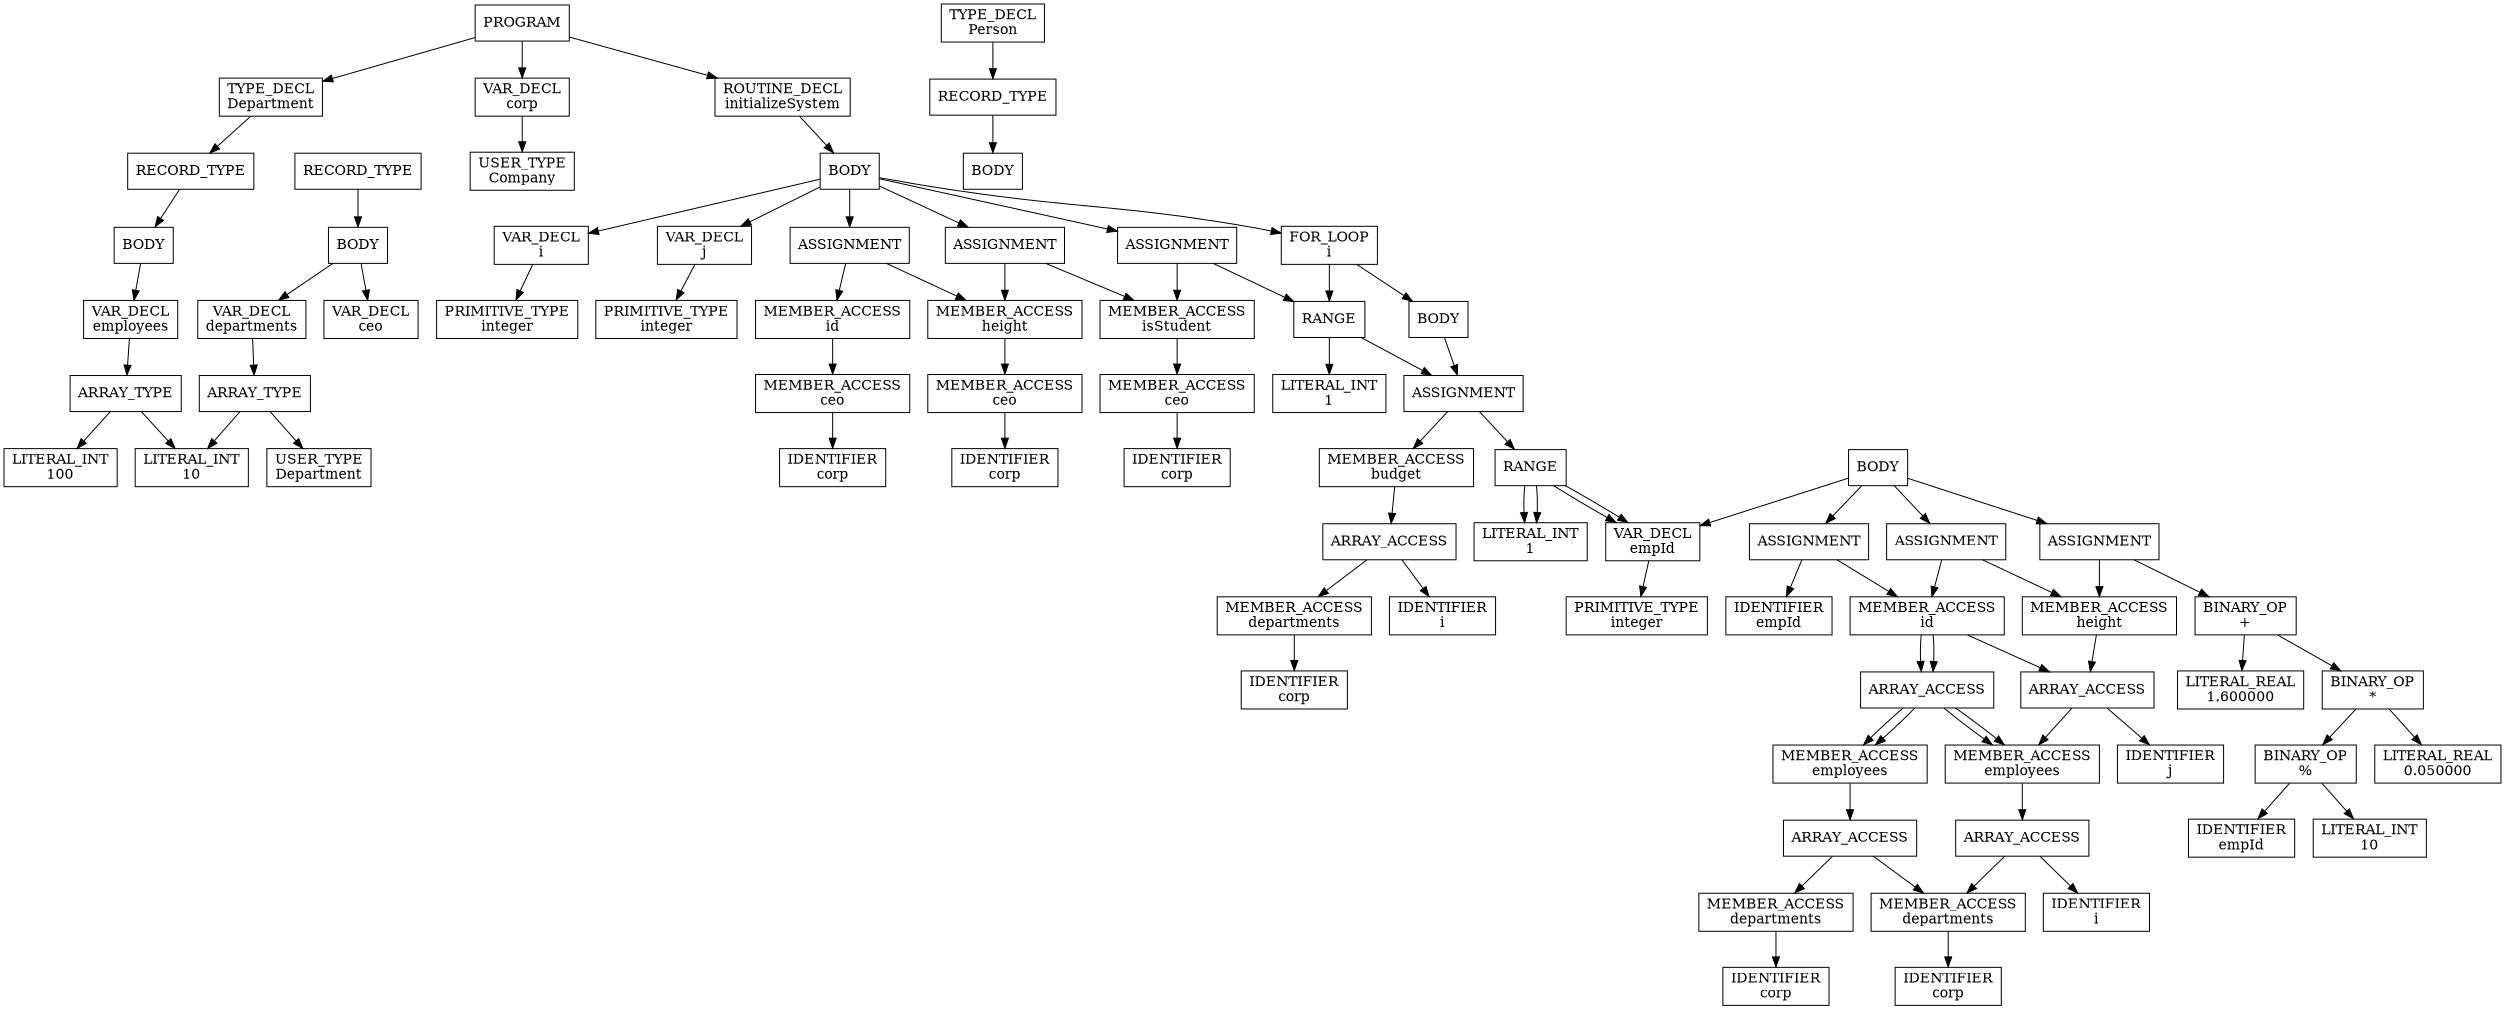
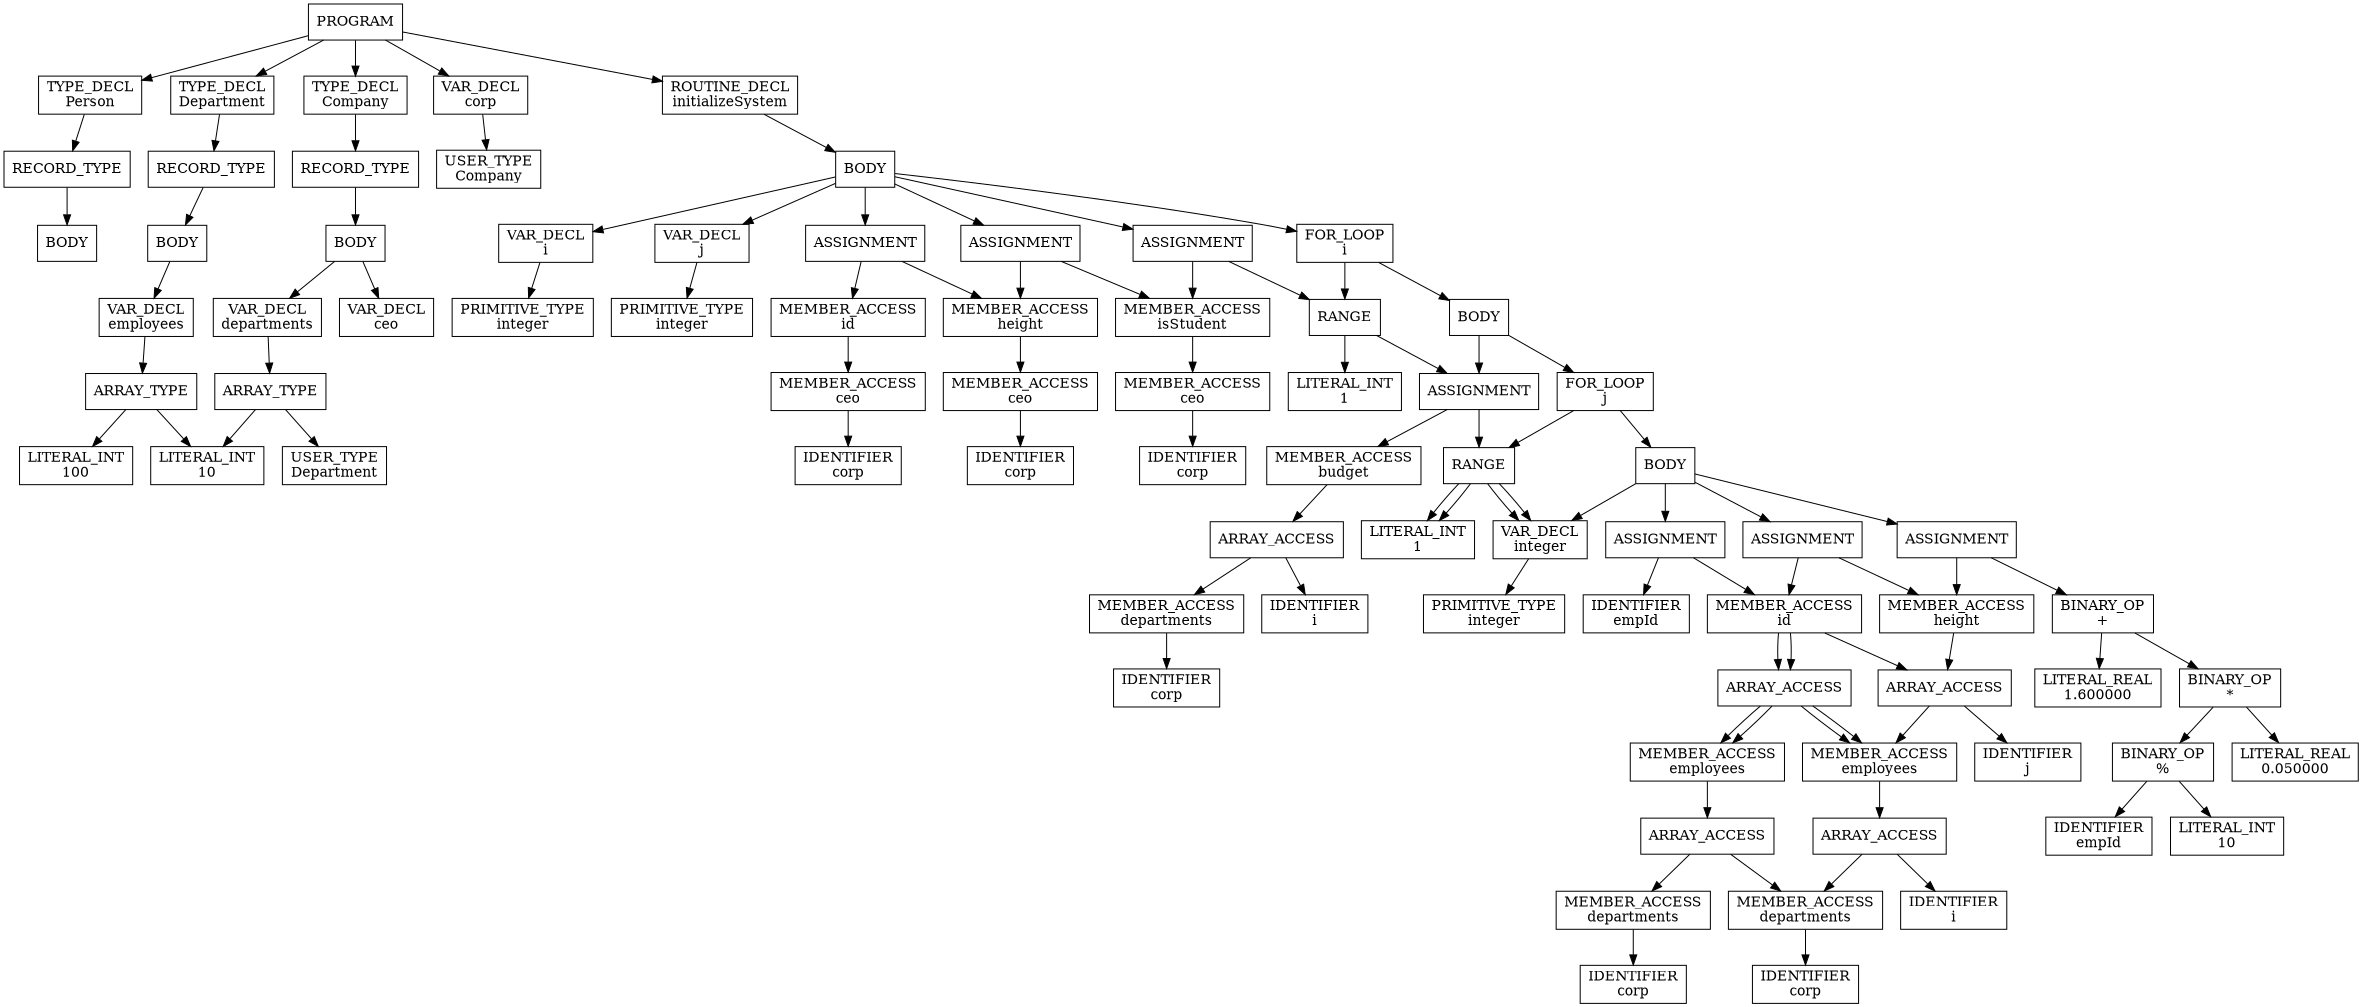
edge "PROGRAM" -> "TYPE_DECL Person": added
node "TYPE_DECL Company": added
node "FOR_LOOP j": added
node "VAR_DECL empId": label "VAR_DECL empId" -> "VAR_DECL integer"
